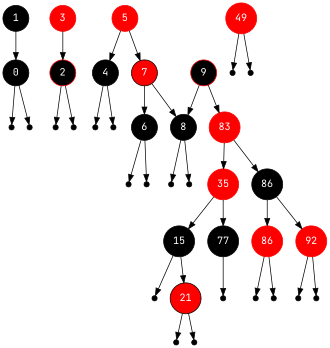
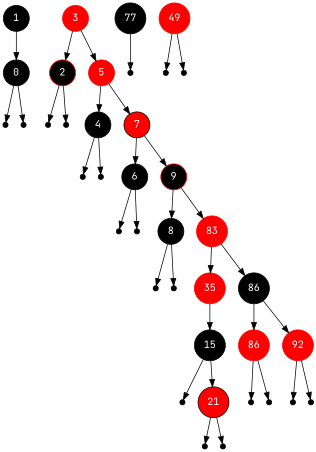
edge "3" -> "5": added
edge "7" -> "8": now "7" -> "9"
edge "35" -> "77": removed
